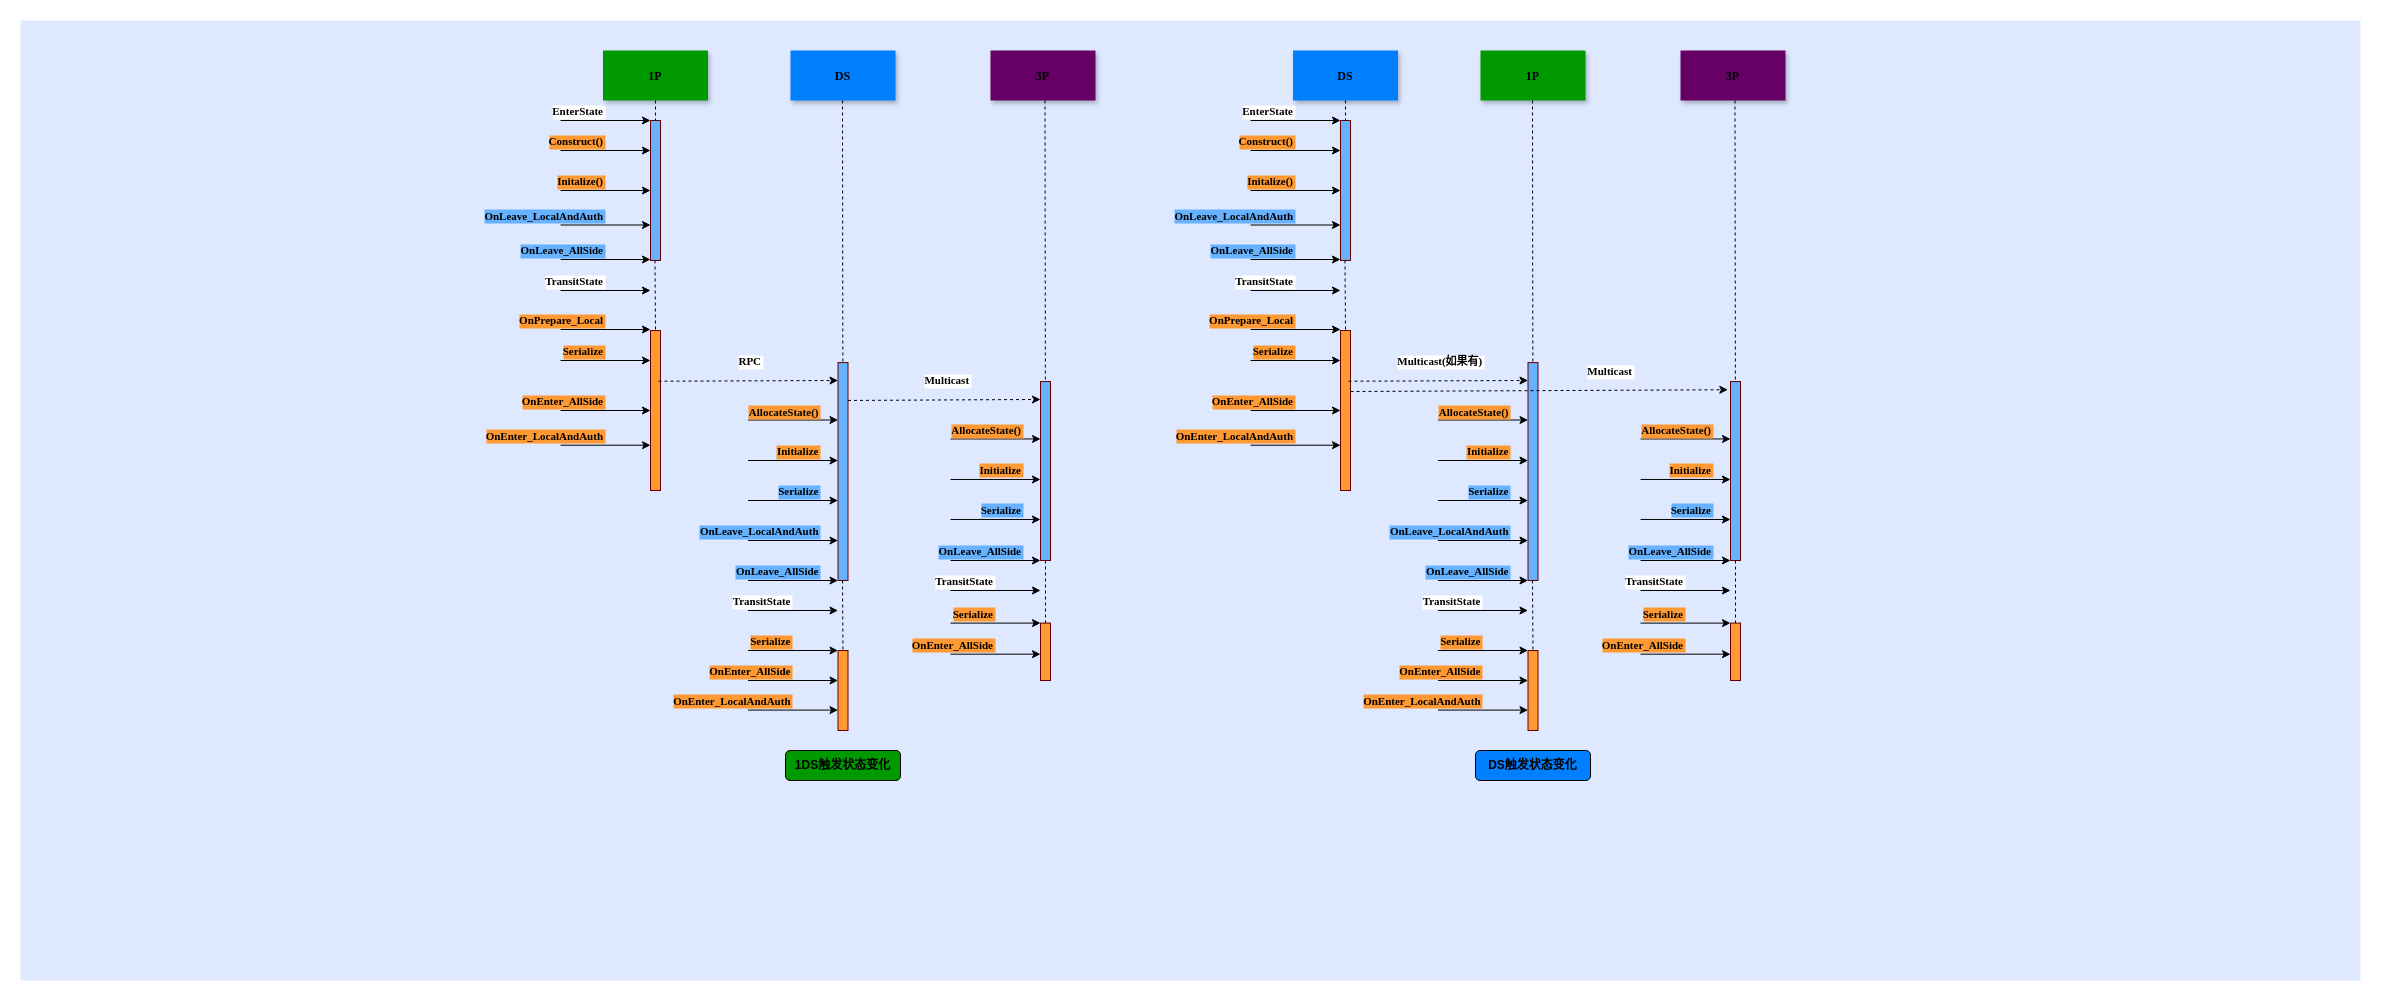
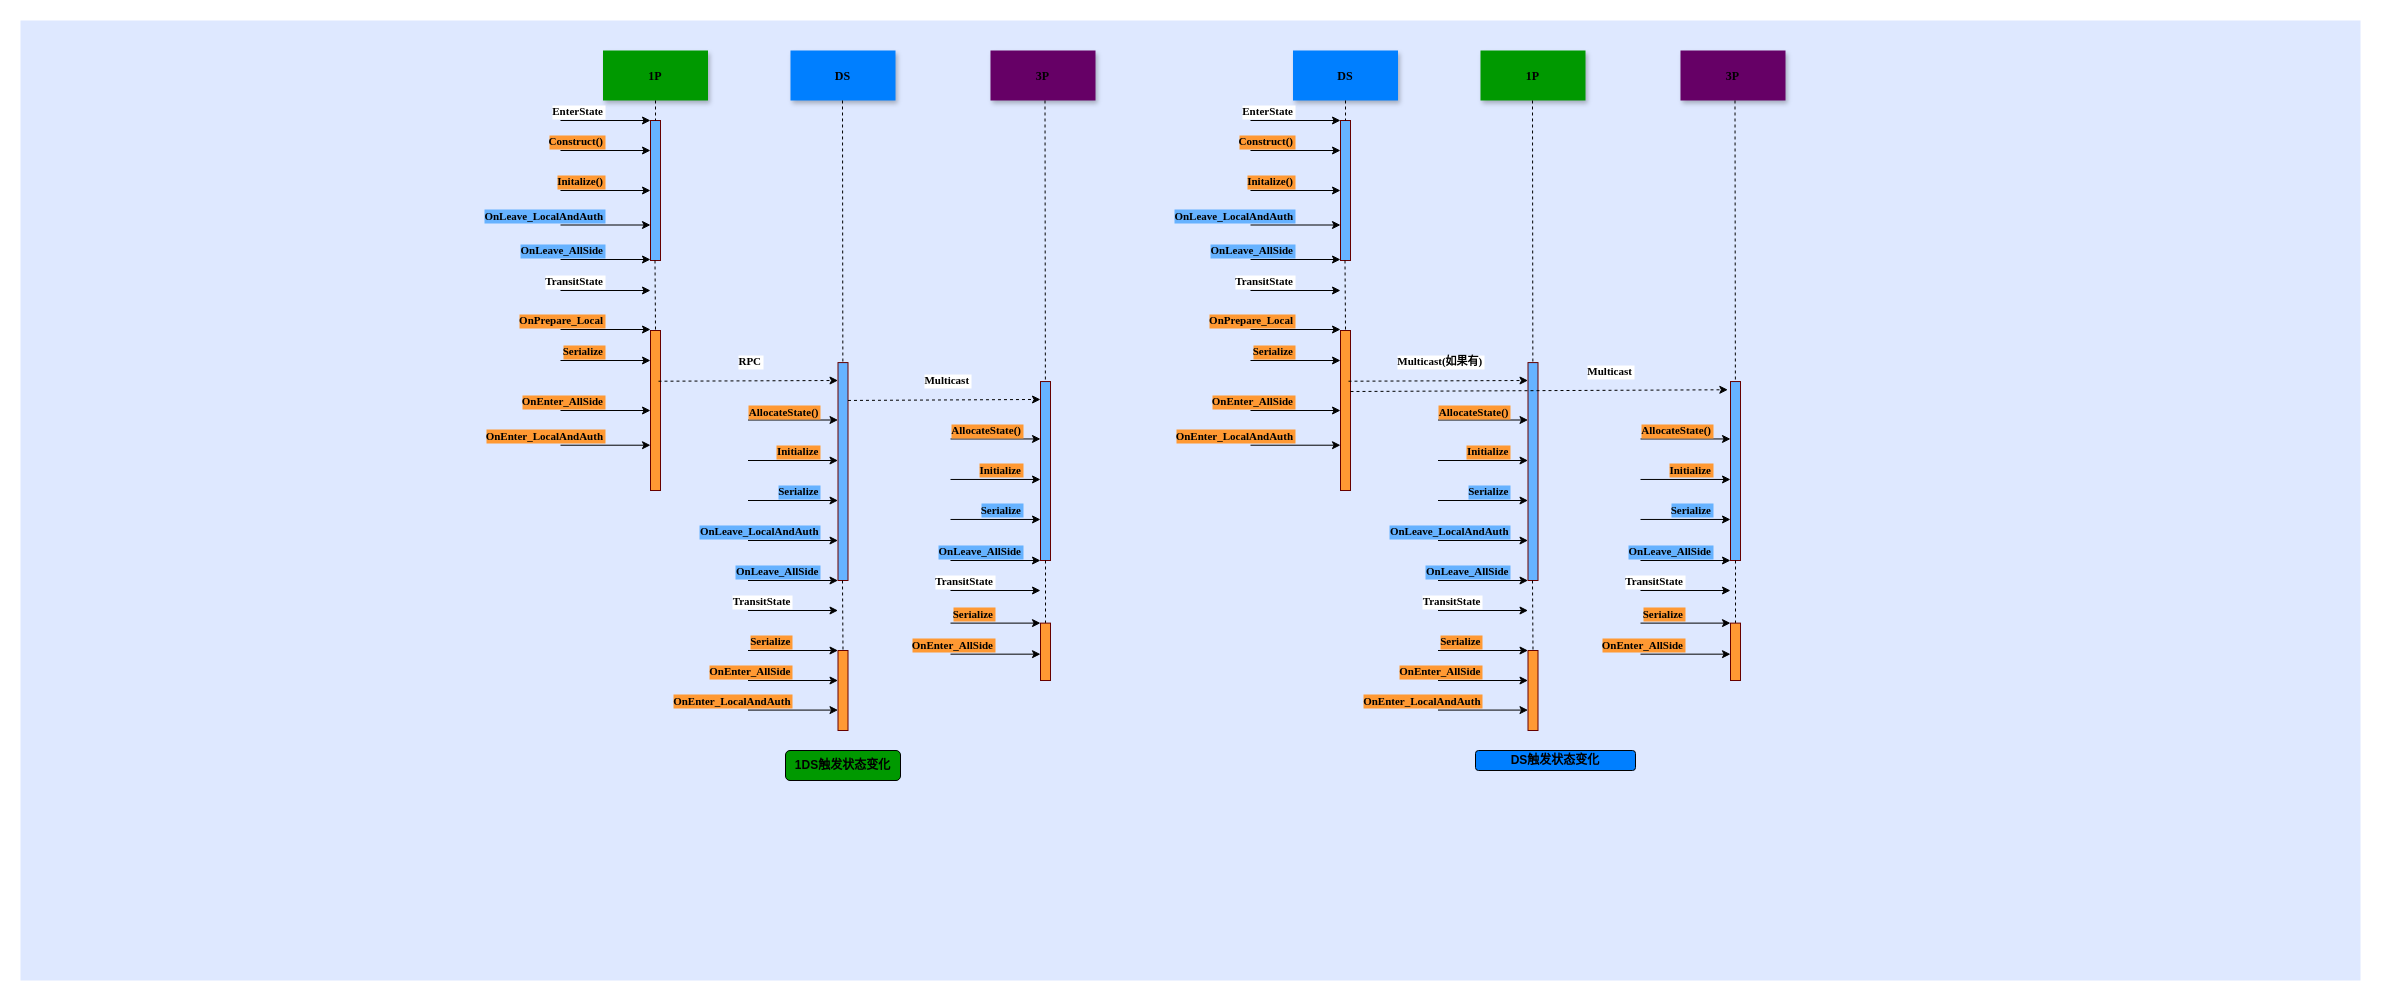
node "DS触发状态变化": size 115x30 -> 160x20
